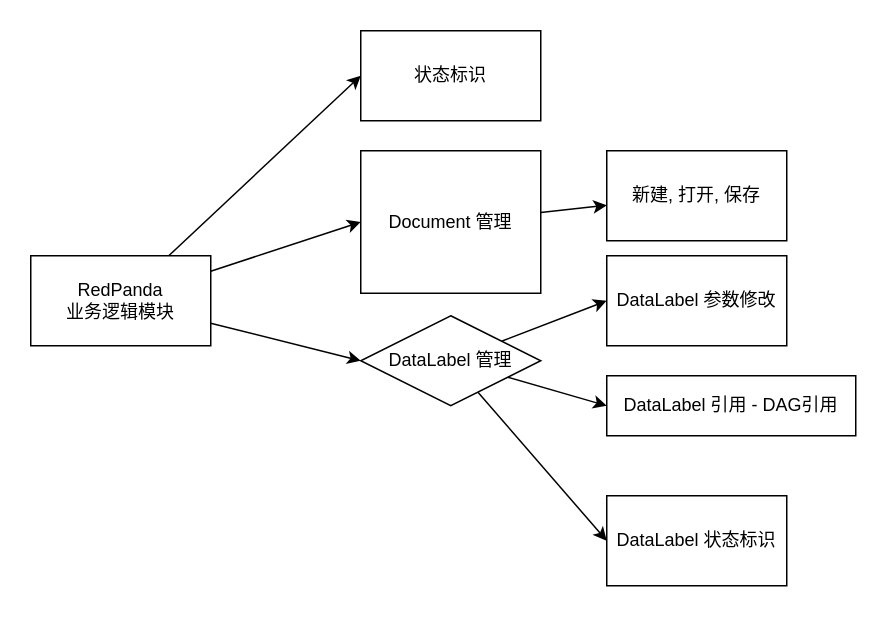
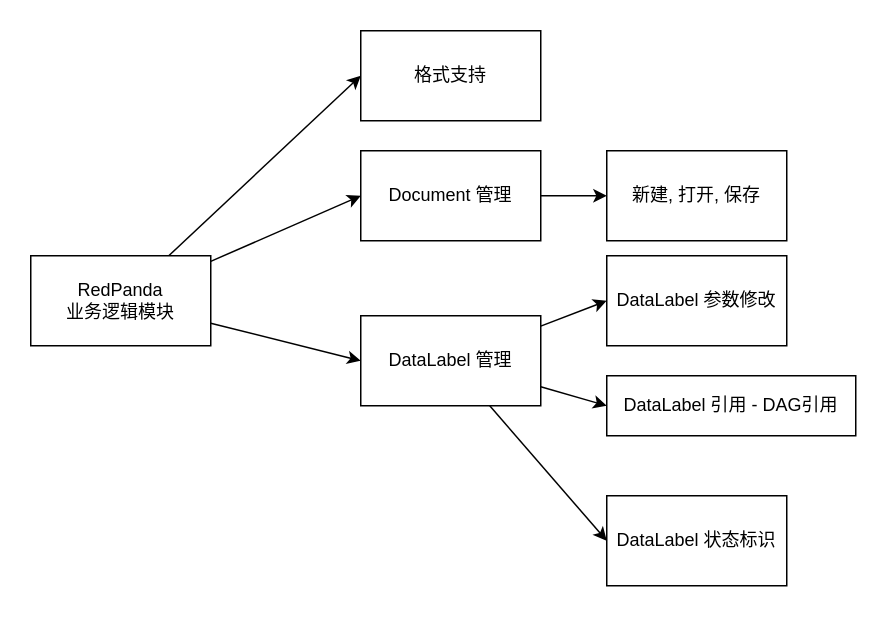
node "状态标识": label "状态标识" -> "格式支持"
node "Document 管理": size 180x143 -> 180x90
node "DataLabel 管理": shape diamond -> rectangle
